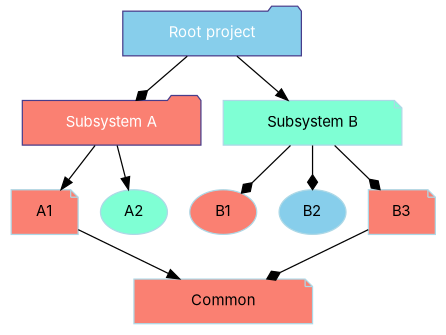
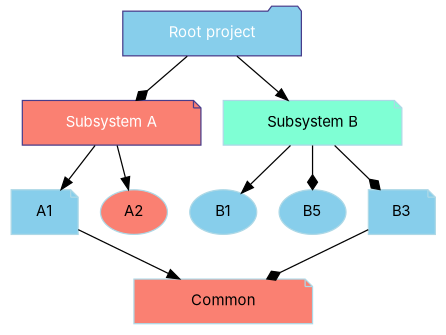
node "Subsystem A": shape folder -> note
edge "Subsystem B" -> "B1": arrowhead diamond -> normal
node "A1": fillcolor salmon -> skyblue
node "A2": fillcolor aquamarine -> salmon
node "B1": fillcolor salmon -> skyblue
node "B2": label "B2" -> "B5"
node "B3": fillcolor salmon -> skyblue
